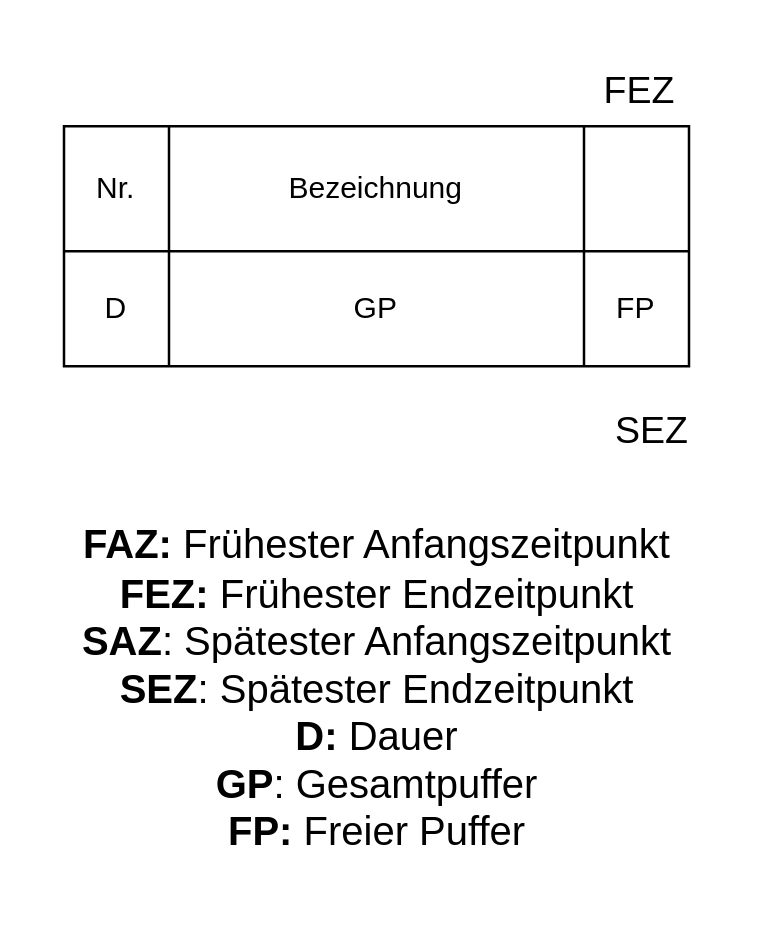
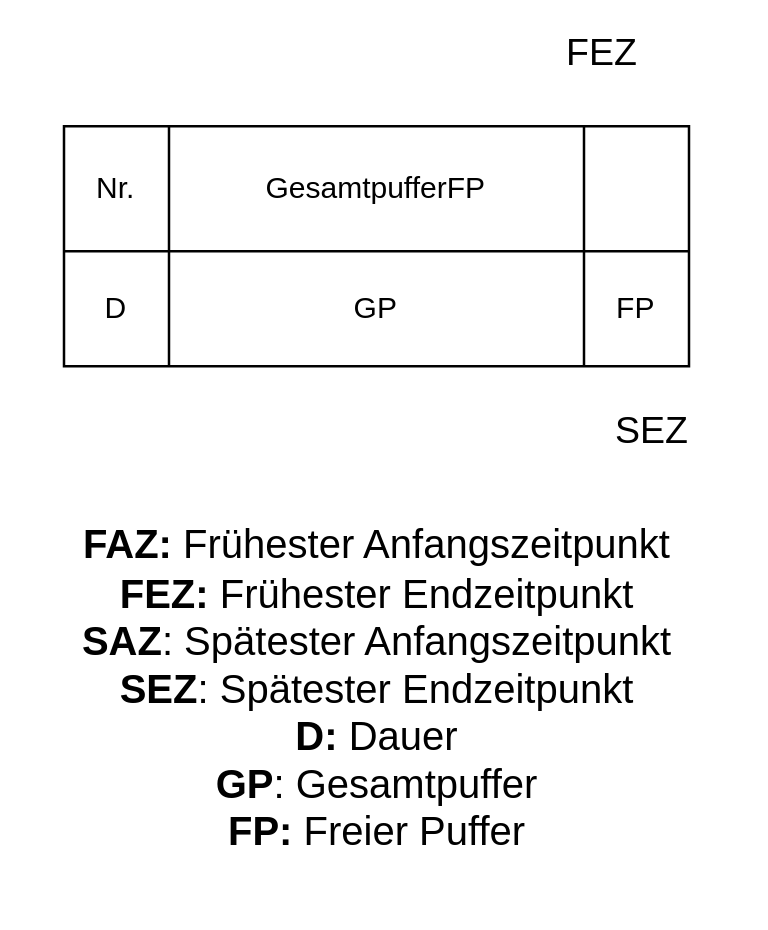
node "FEZ": moved (639, 89) -> (601, 51)
node "Bezeichnung": label "Bezeichnung" -> "GesamtpufferFP"
